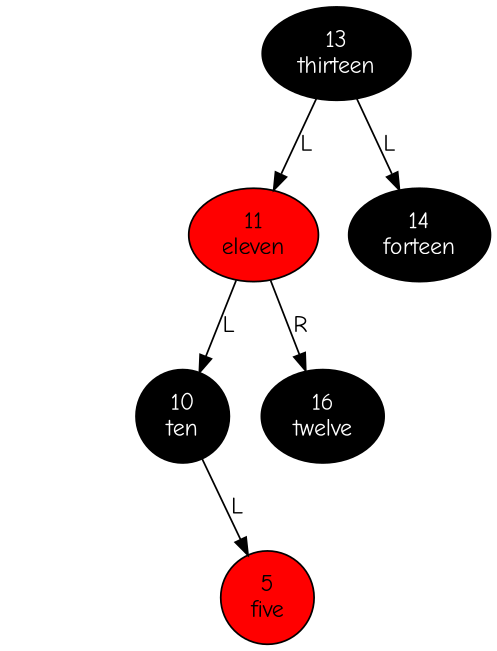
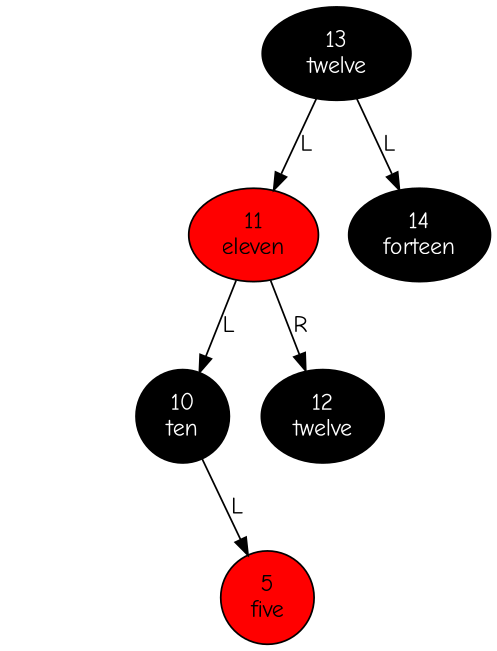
node "13 thirteen": label "13 thirteen" -> "13 twelve"
node "16 twelve": label "16 twelve" -> "12 twelve"
